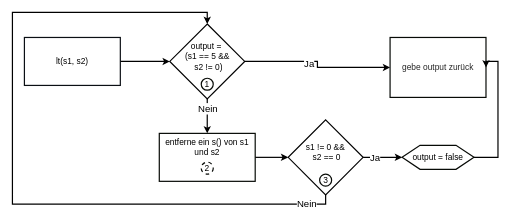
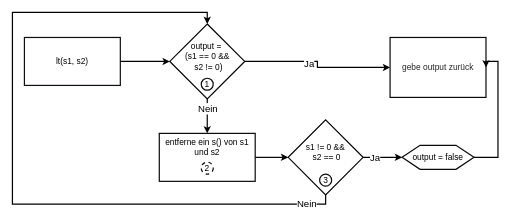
node "output = (s1 == 5 && s2 != 0)": label "output = (s1 == 5 && s2 != 0)" -> "output = (s1 == 0 && s2 != 0)"
